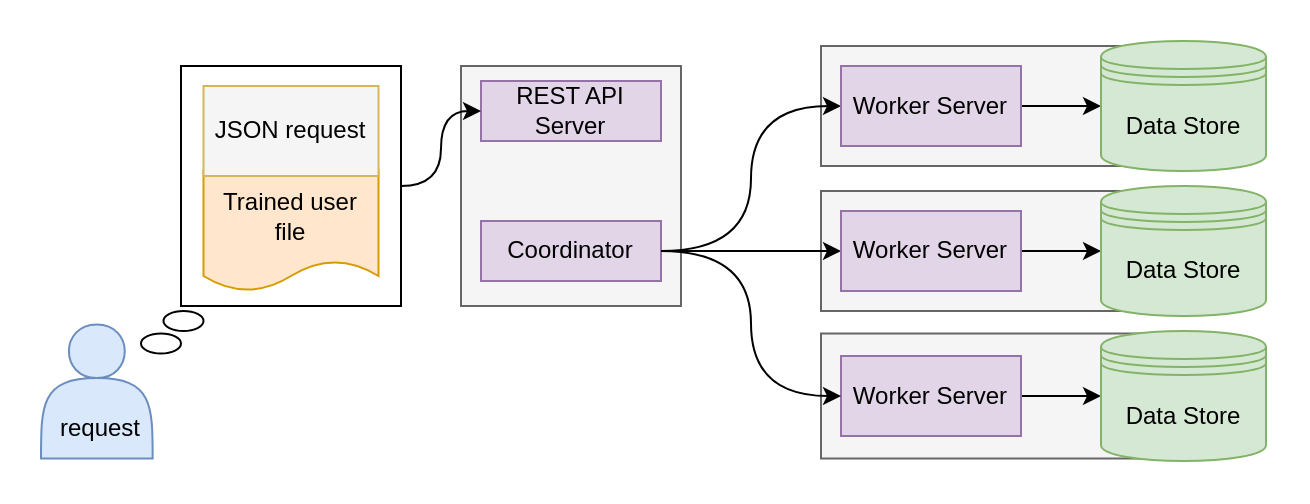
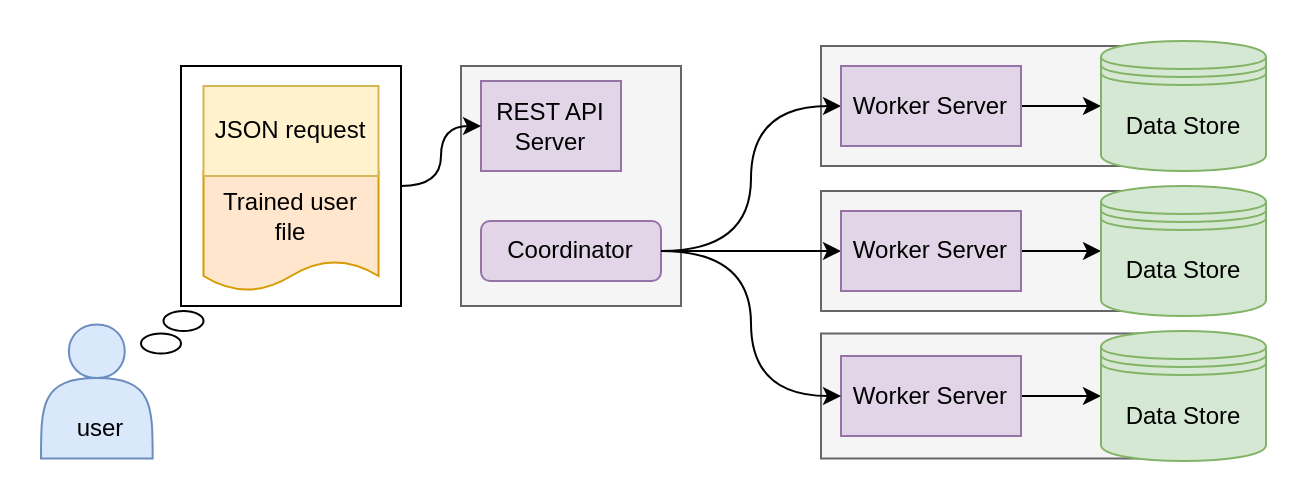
node "REST API Server": size 180x60 -> 140x90
node "JSON request": fillcolor #f5f5f5 -> #fff2cc
node "Coordinator": shape rectangle -> rounded rectangle
node "request": label "request" -> "user"
